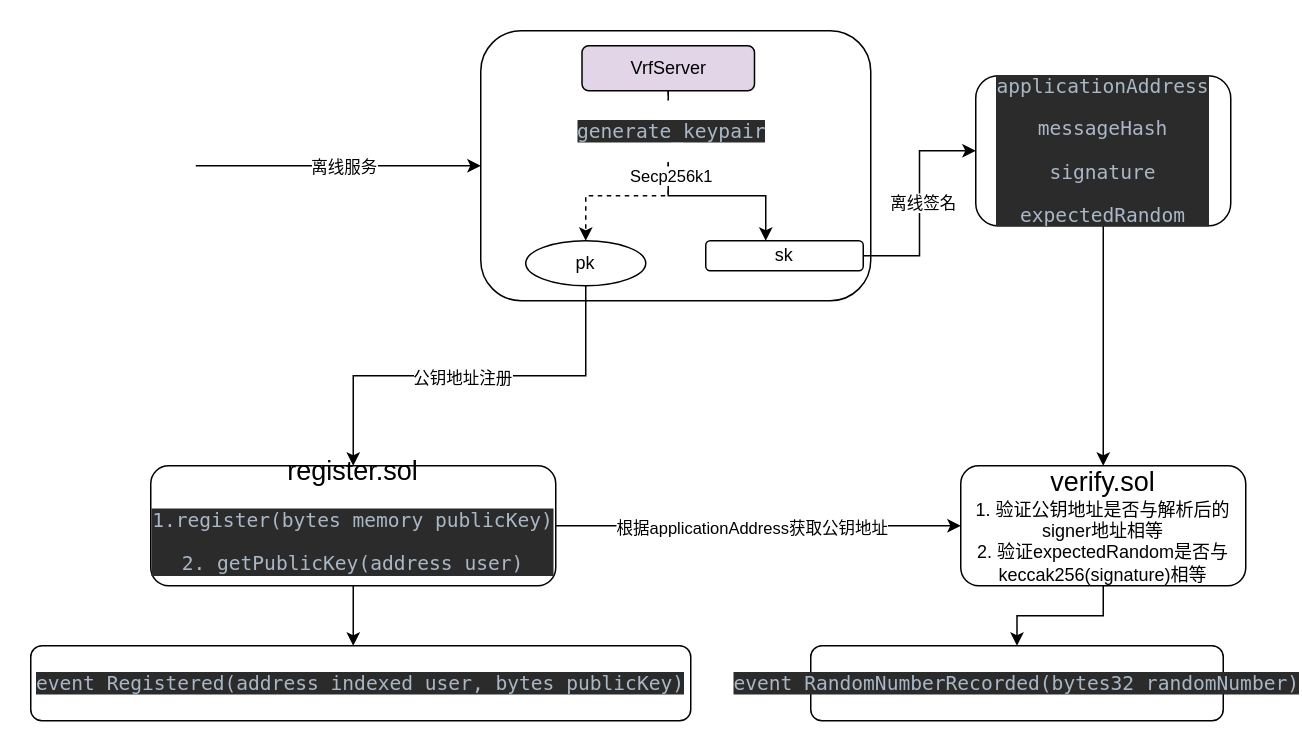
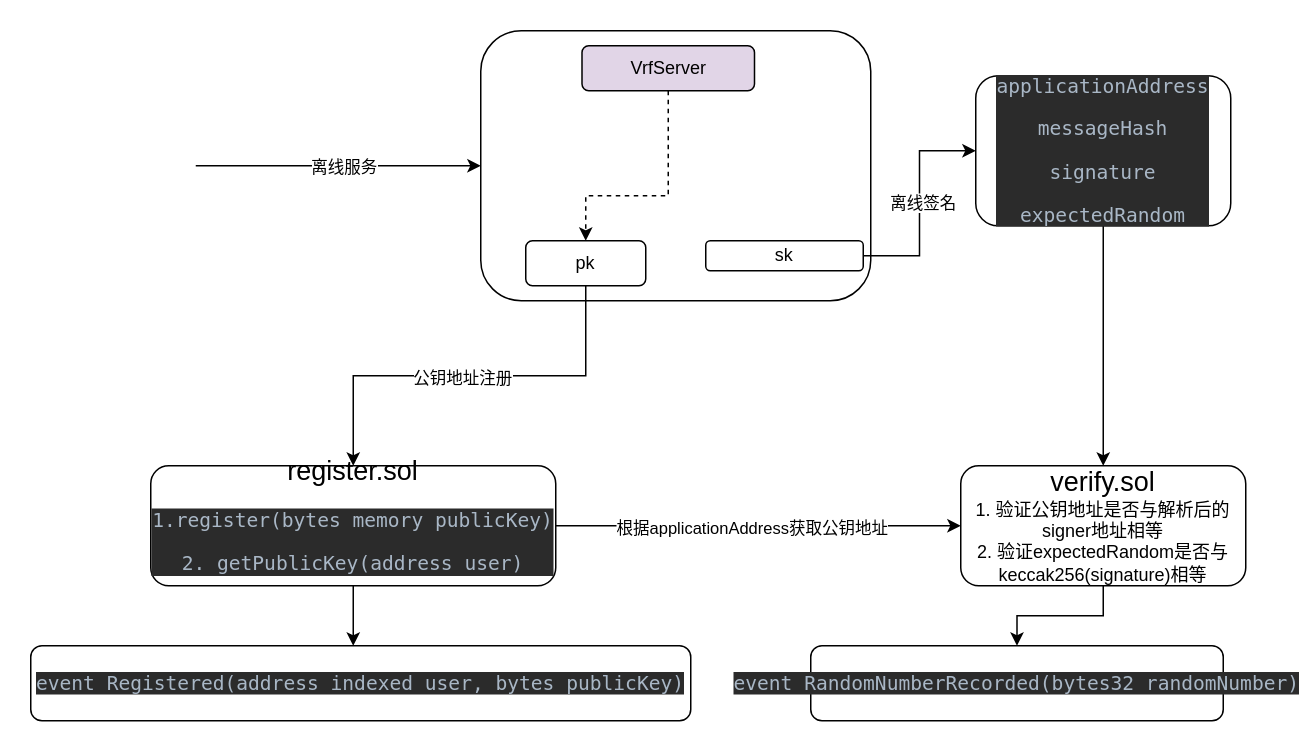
edge "VrfServer" -> "sk": removed, labels "generate_keypair", "Secp256k1"
node "pk": shape ellipse -> rounded rectangle
